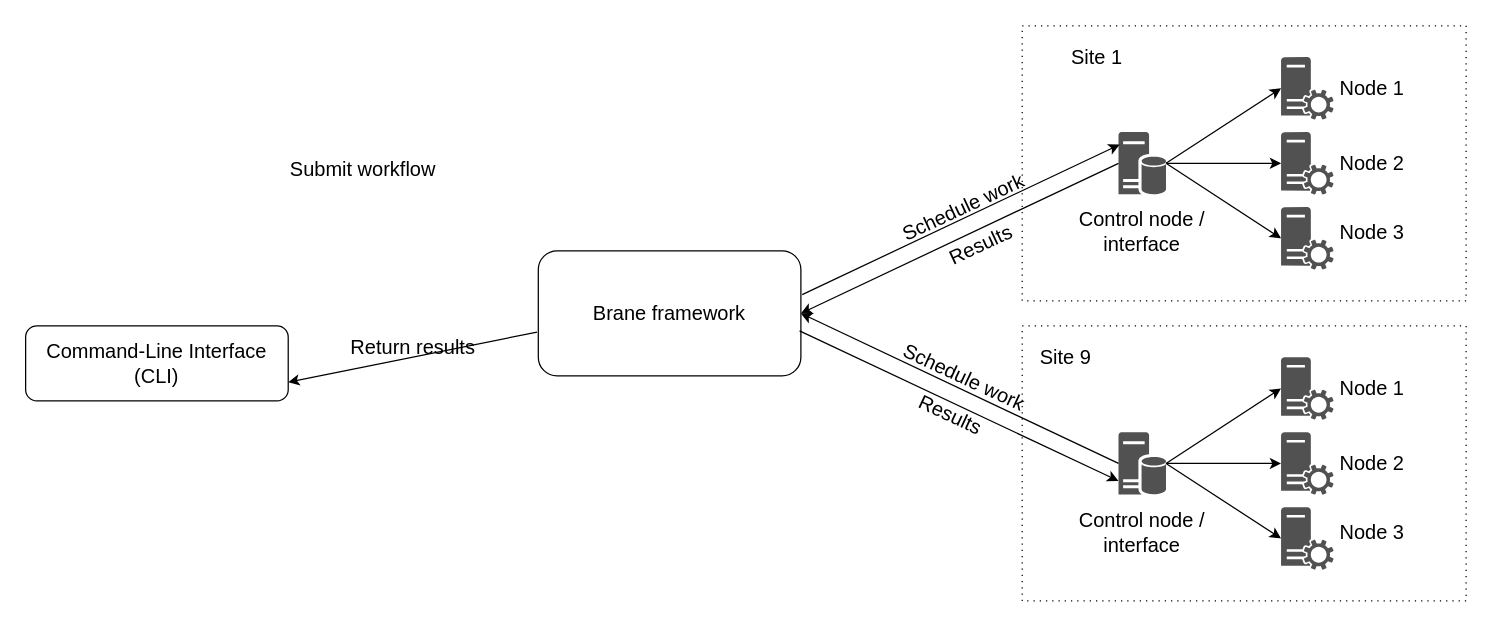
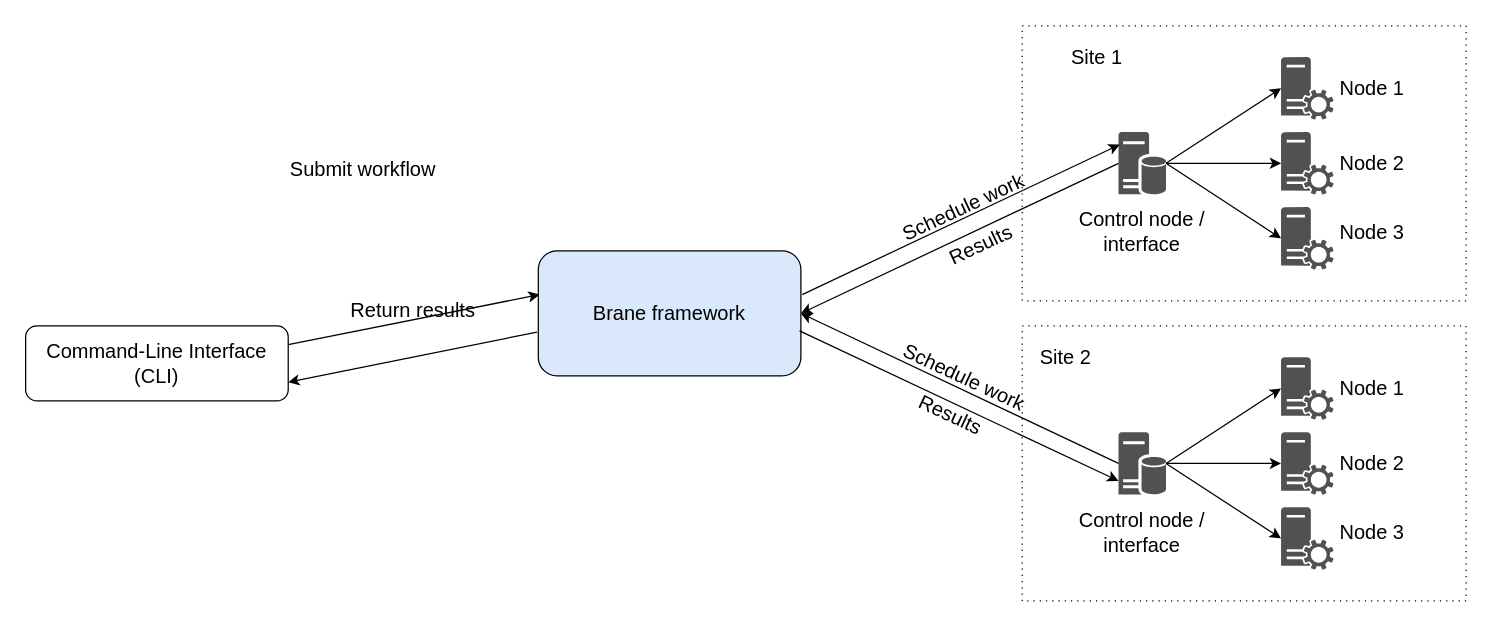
node "Brane framework": fillcolor #ffffff -> #dae8fc
edge "Command-Line Interface (CLI)" -> "Brane framework": added
node "Return results": moved (413, 347) -> (413, 309)
node "Site 9": label "Site 9" -> "Site 2"
